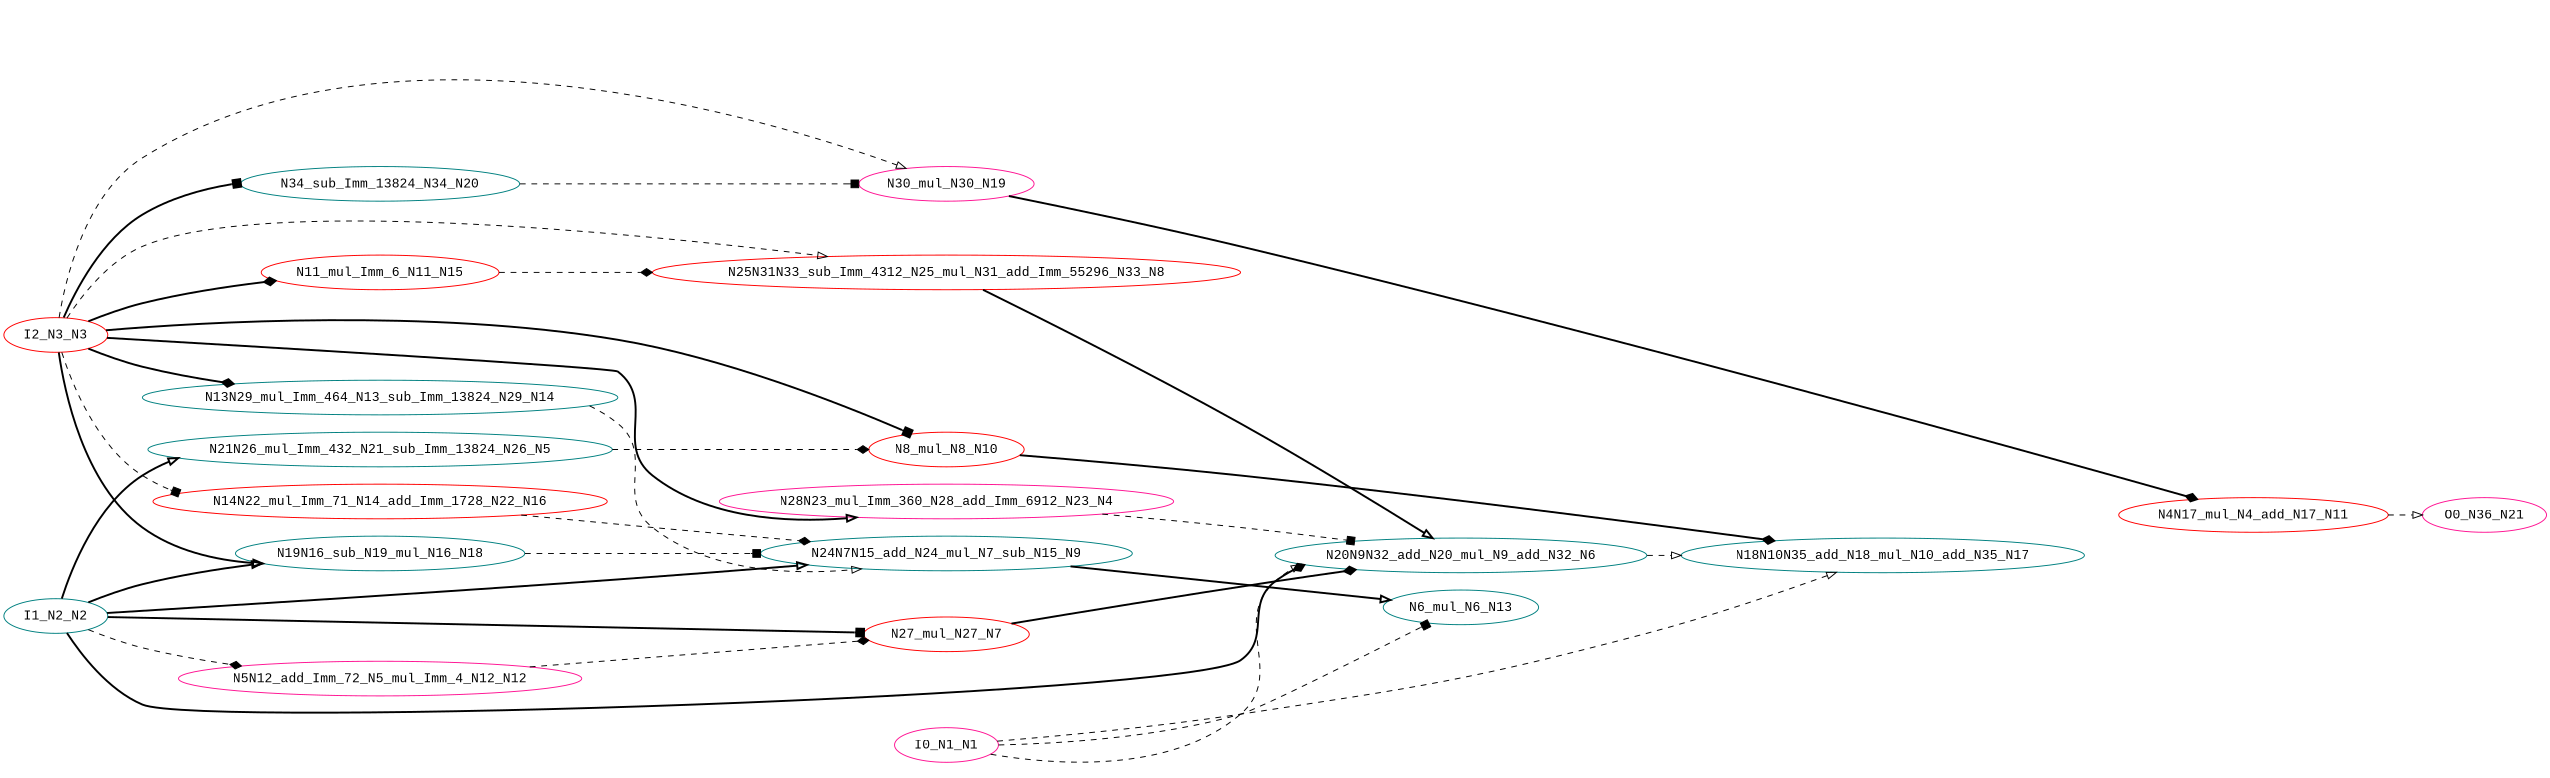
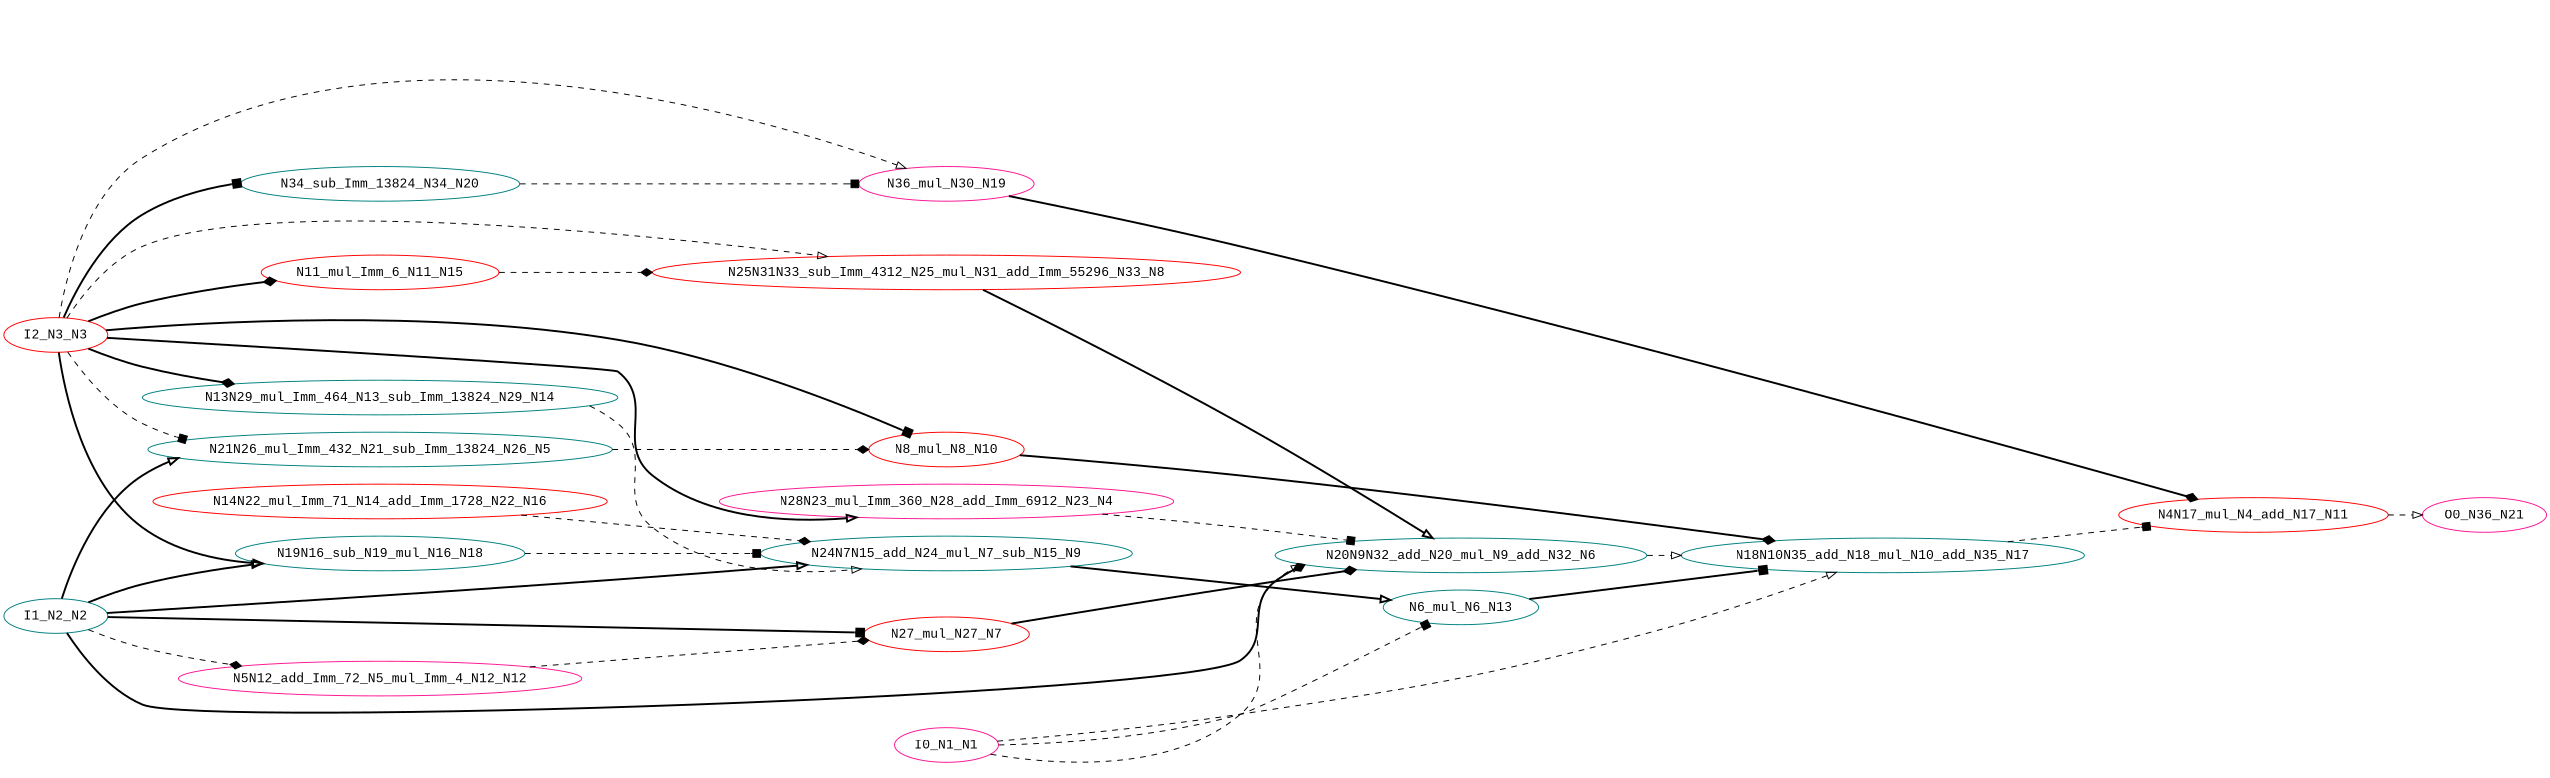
node "N30_mul_N30_N19": label "N30_mul_N30_N19" -> "N36_mul_N30_N19"
edge "I2_N3_N3" -> "N14N22_mul_Imm_71_N14_add_Imm_1728_N22_N16": now "I2_N3_N3" -> "N21N26_mul_Imm_432_N21_sub_Imm_13824_N26_N5"
edge "N18N10N35_add_N18_mul_N10_add_N35_N17" -> "N4N17_mul_N4_add_N17_N11": added
edge "N6_mul_N6_N13" -> "N18N10N35_add_N18_mul_N10_add_N35_N17": added
